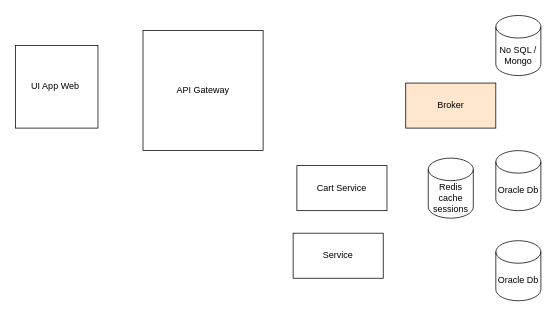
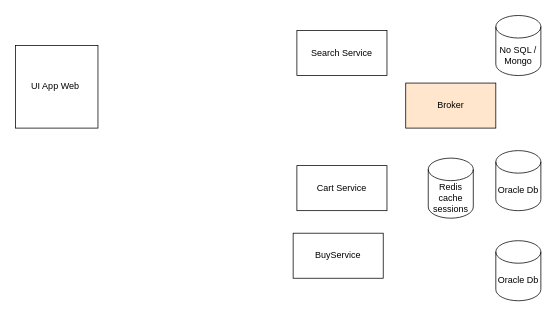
node "Search Service": added
node "API Gateway": removed
node "Service": label "Service" -> "BuyService"
